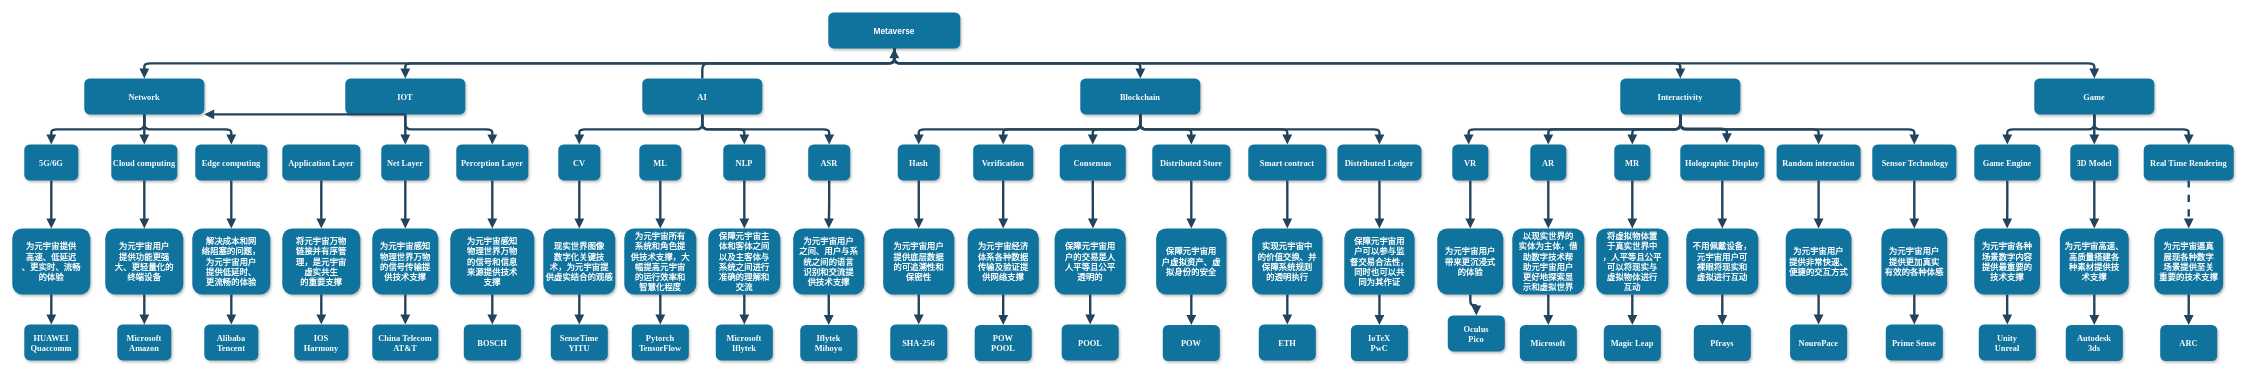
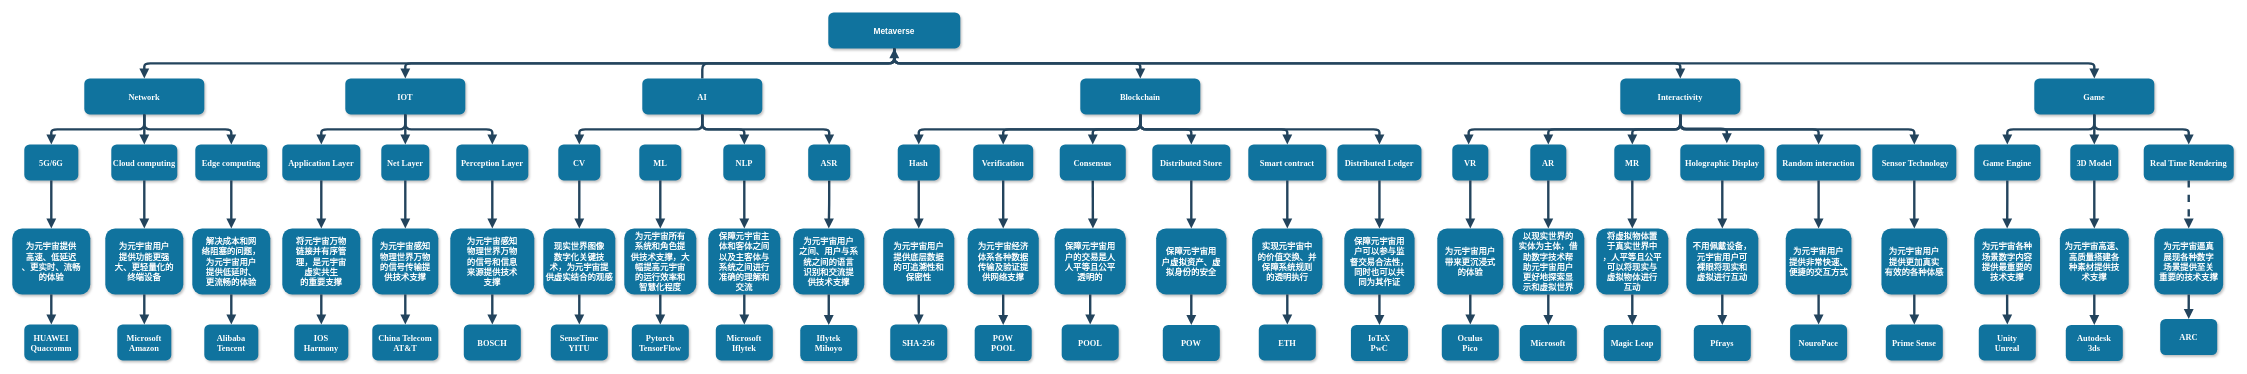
edge "IOT" -> "Network": now "IOT" -> "Application Layer"
node "Oculus Pico": moved (1476, 333) -> (1470, 342)
node "ARC": moved (2189, 343) -> (2189, 337)
